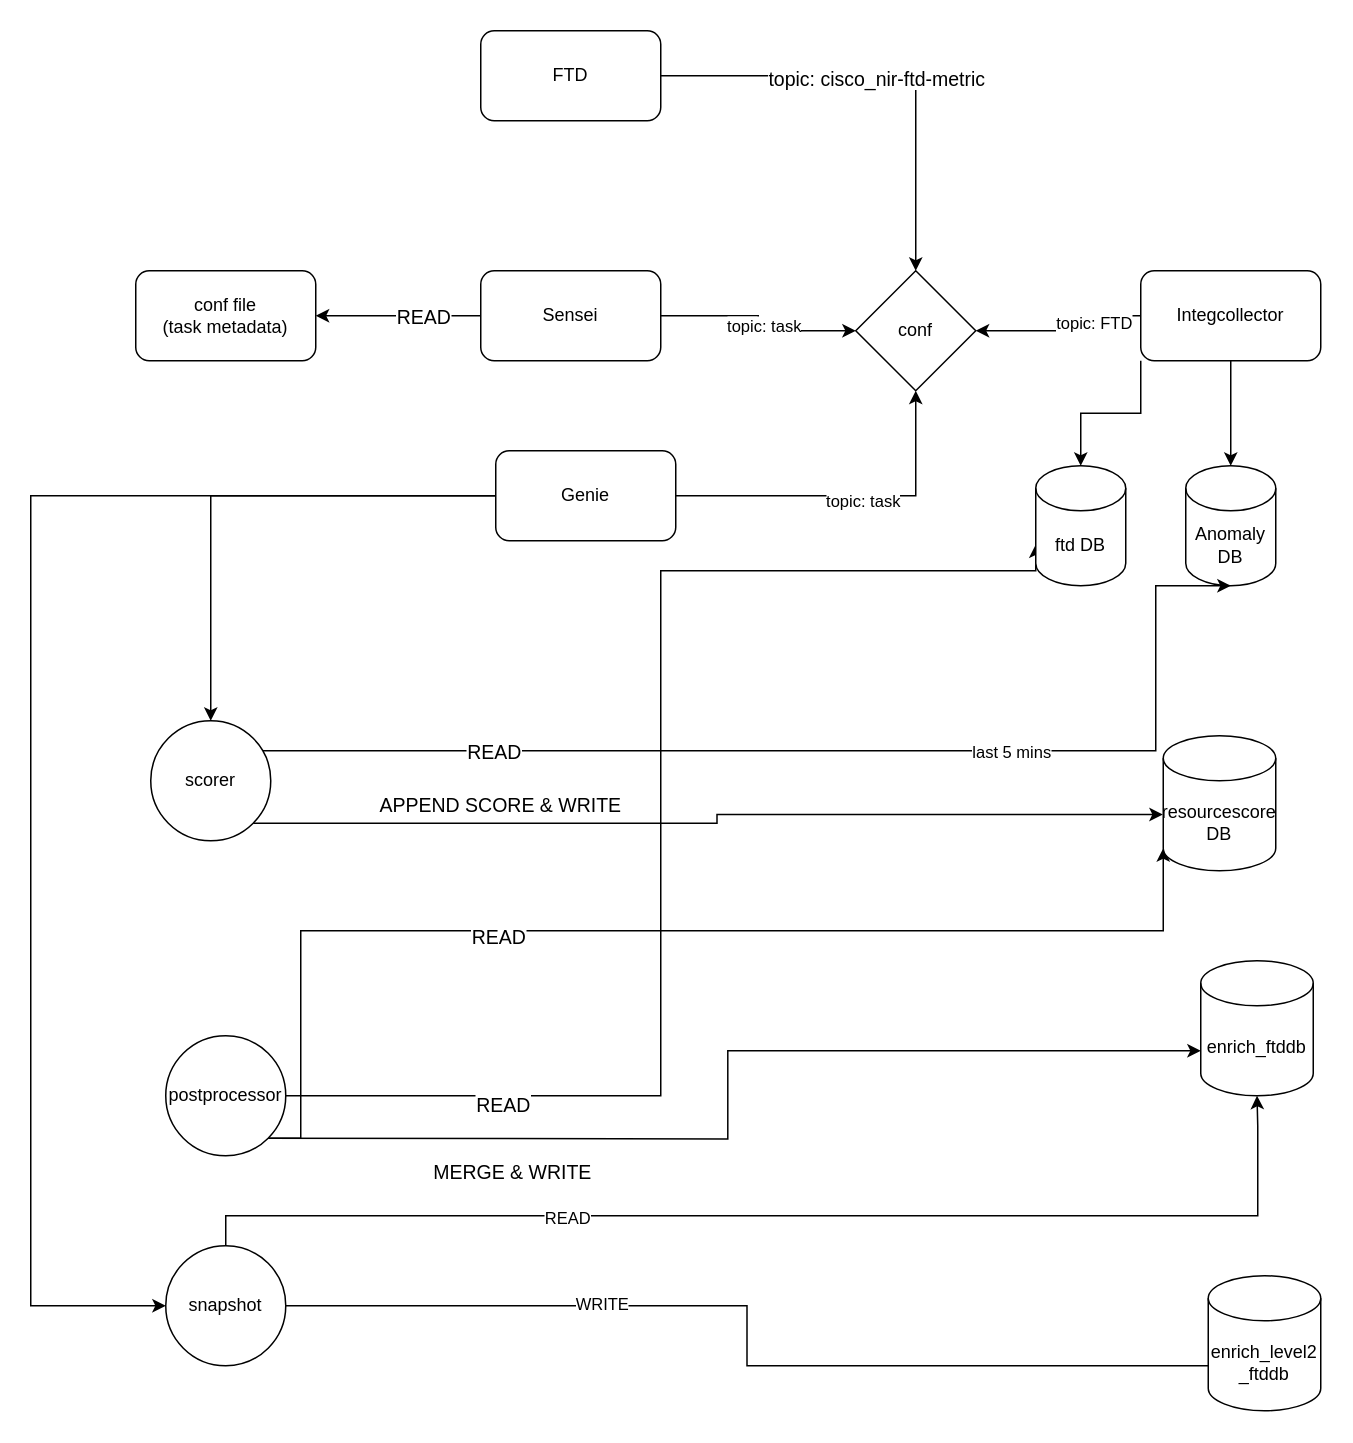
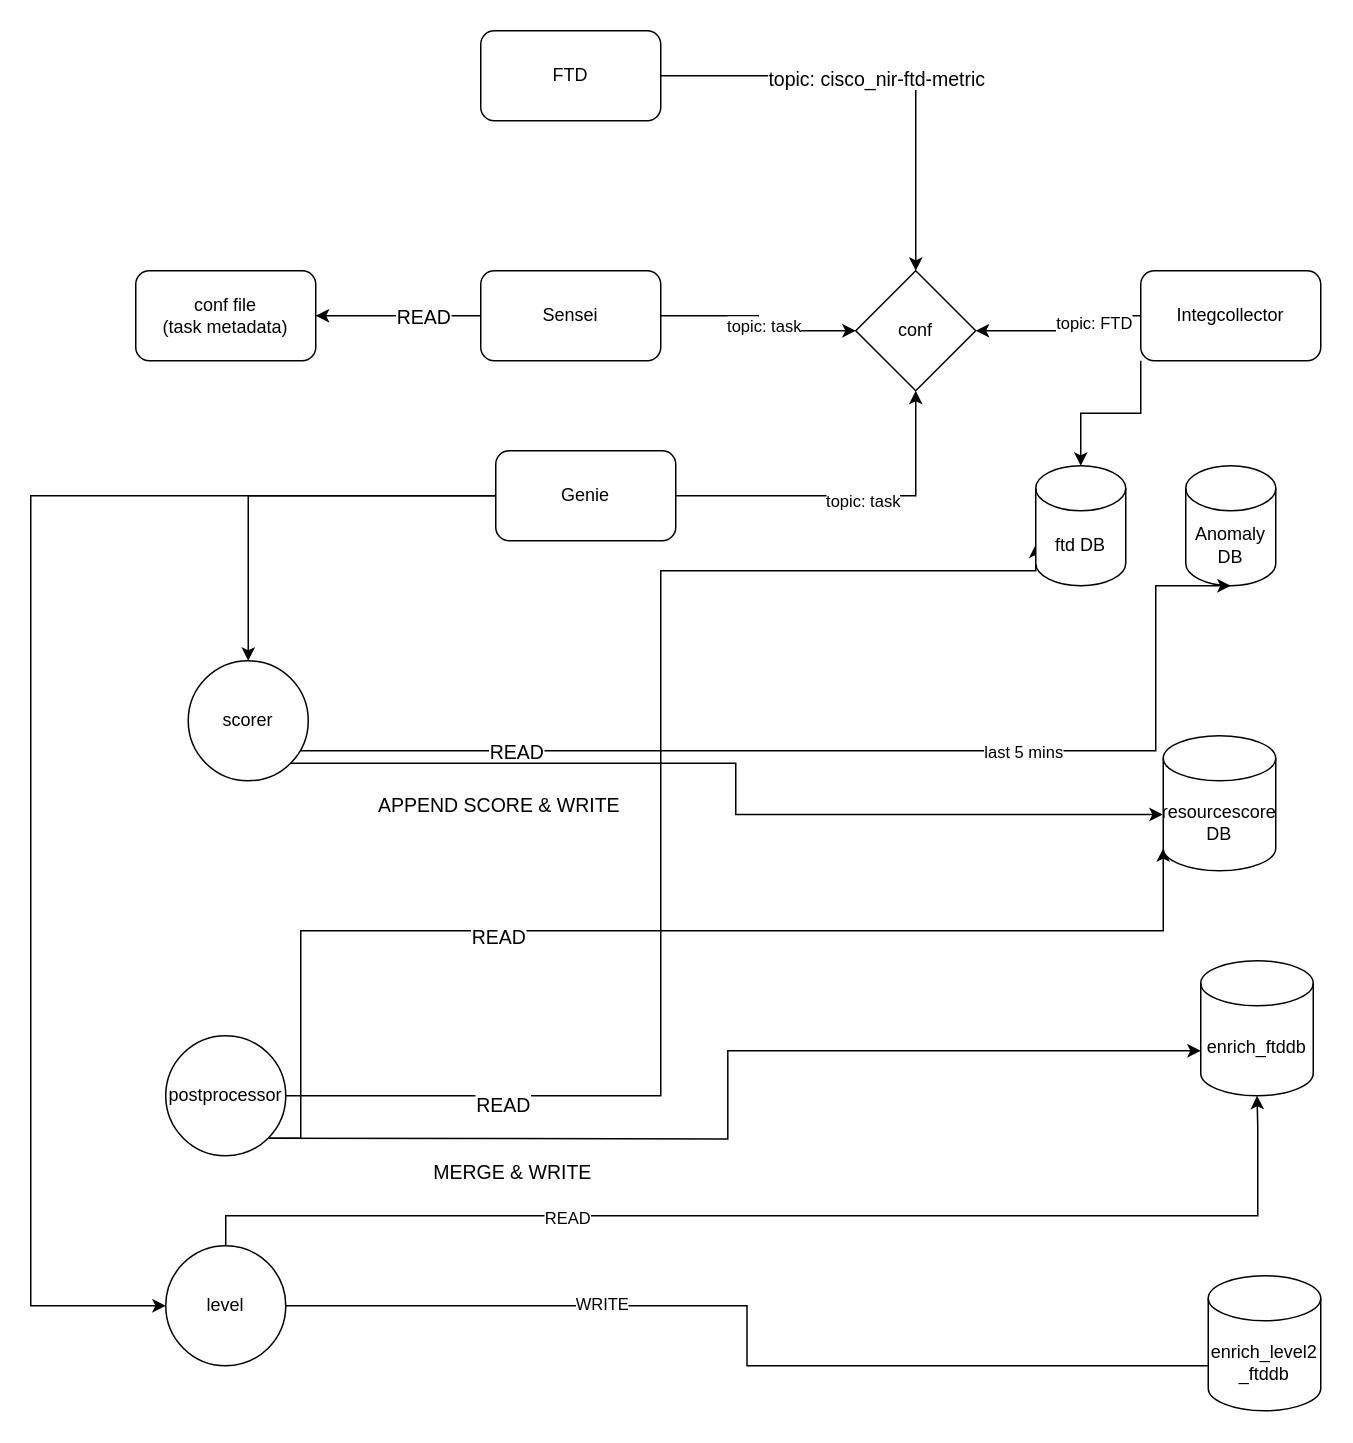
edge "Integcollector" -> "Anomaly DB": removed
node "scorer": moved (211, 781) -> (248, 721)
node "snapshot": label "snapshot" -> "level"
